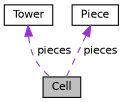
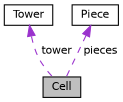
edge "Cell" -> "Tower": label " pieces" -> " tower"
